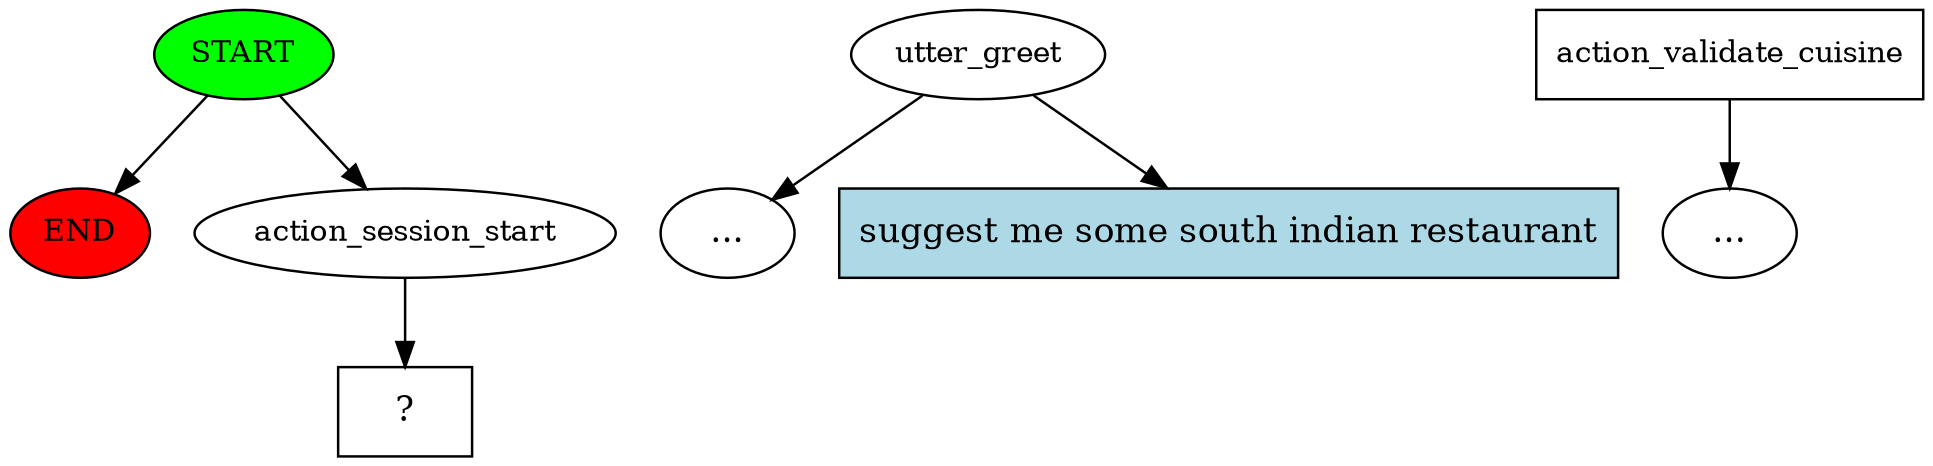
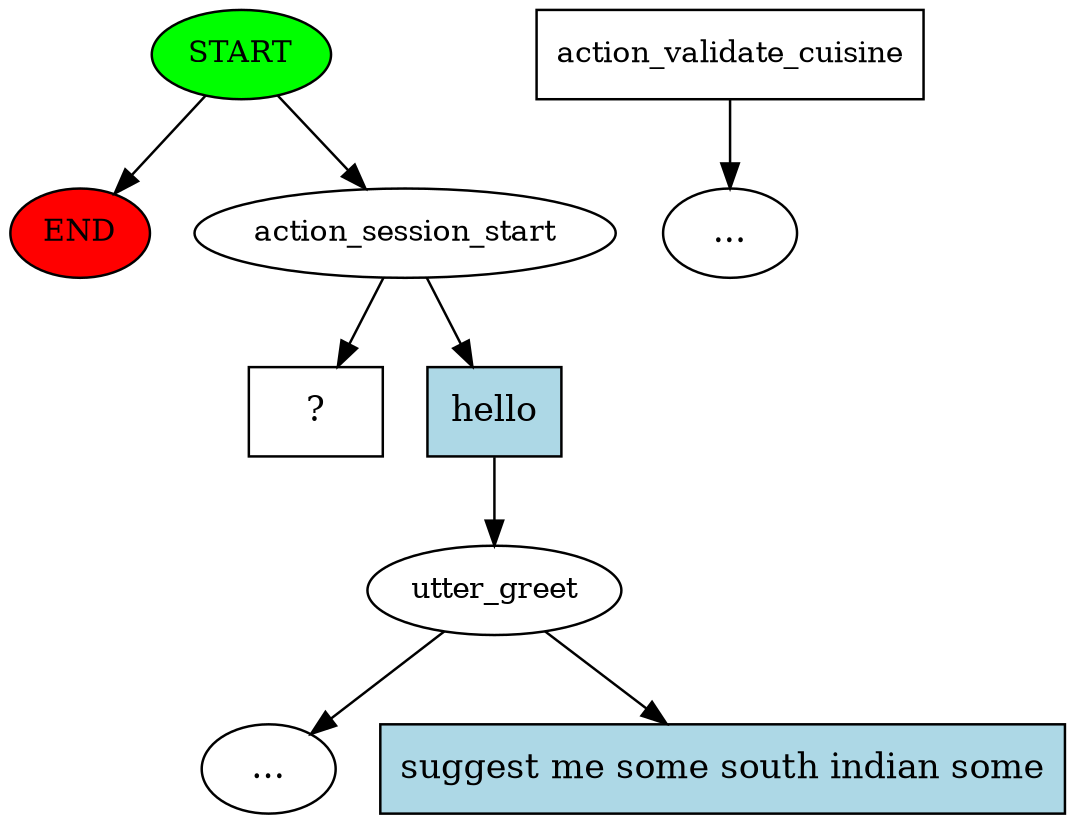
node "suggest me some south indian restaurant": label "suggest me some south indian restaurant" -> "suggest me some south indian some"
node "hello": added
